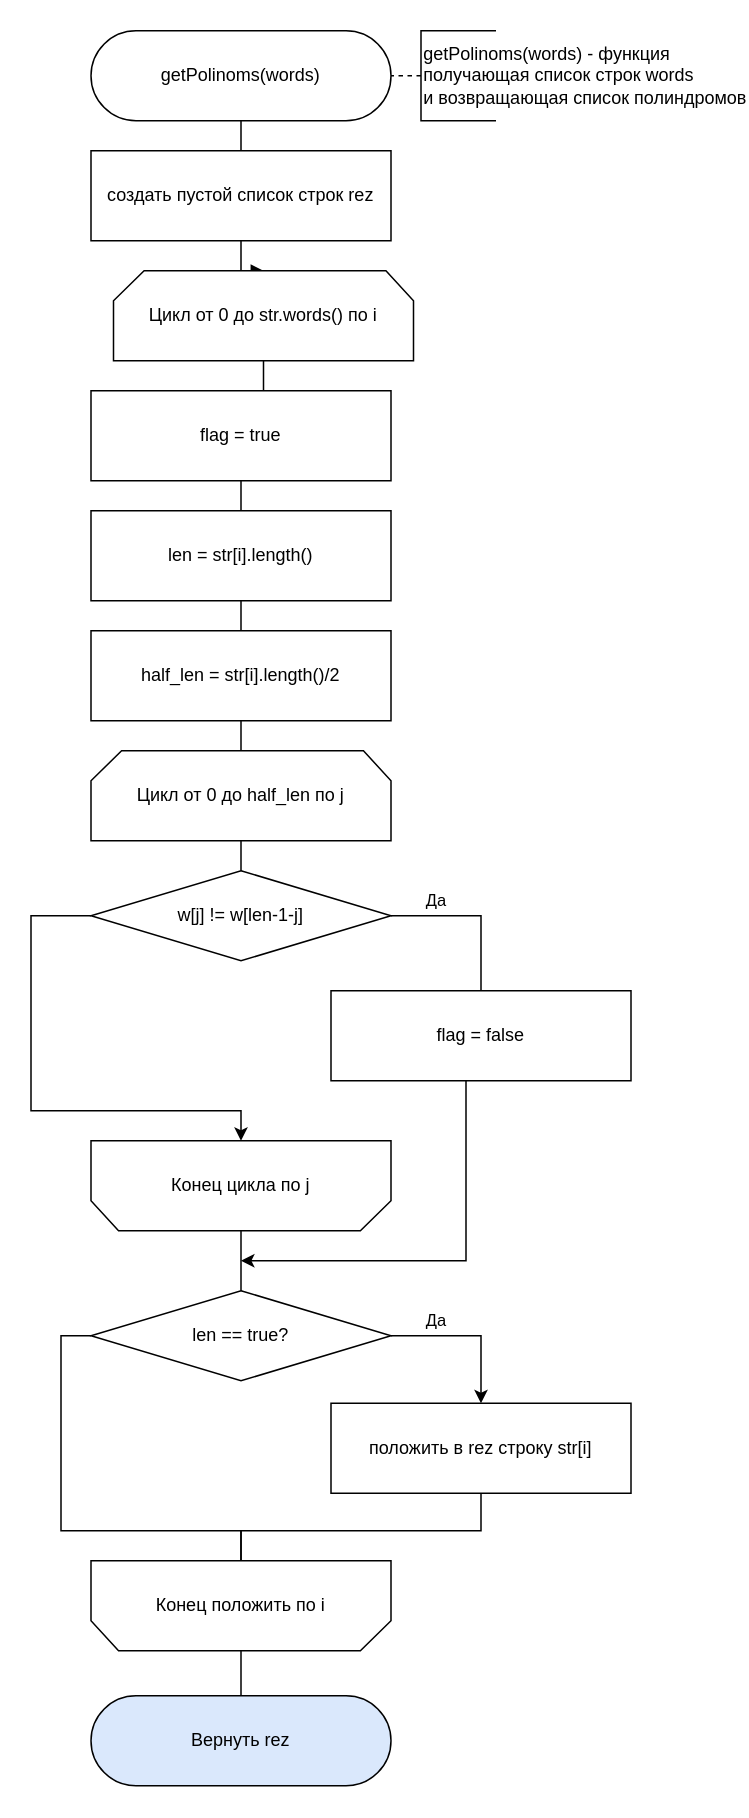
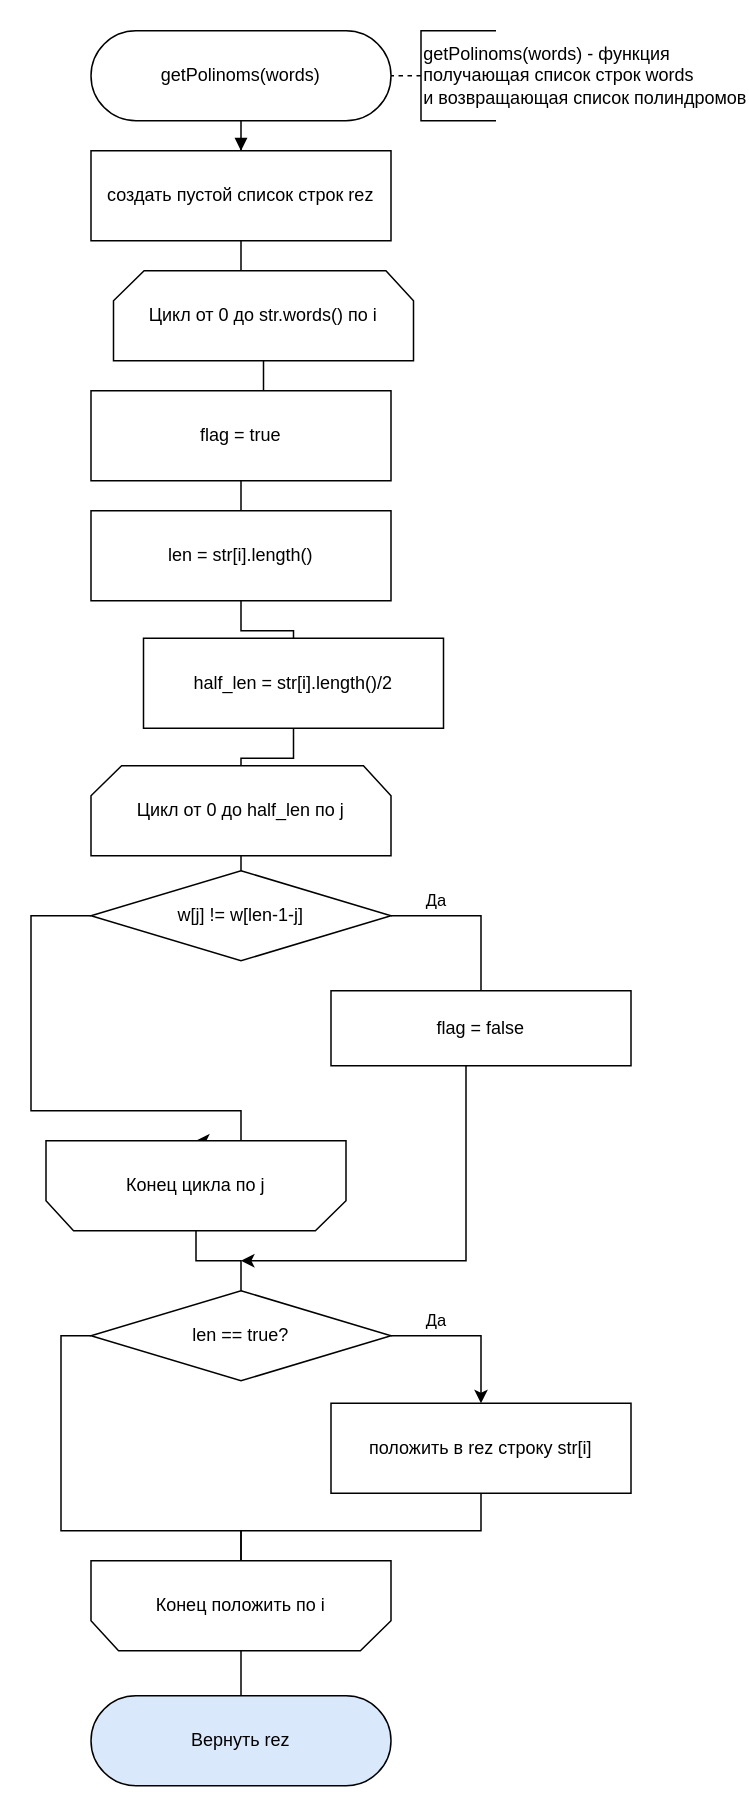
edge "getPolinoms(words)" -- "создать пустой список строк rez": arrowhead none -> block
edge "создать пустой список строк rez" -> "Цикл от 0 до str.words() по i": arrowhead block -> none
node "half_len = str[i].length()/2": moved (241, 676) -> (293, 683)
node "Цикл от 0 до half_len по j": moved (241, 796) -> (241, 811)
node "flag = false": size 300x90 -> 300x75
node "Конец цикла по j": moved (241, 1186) -> (196, 1186)
